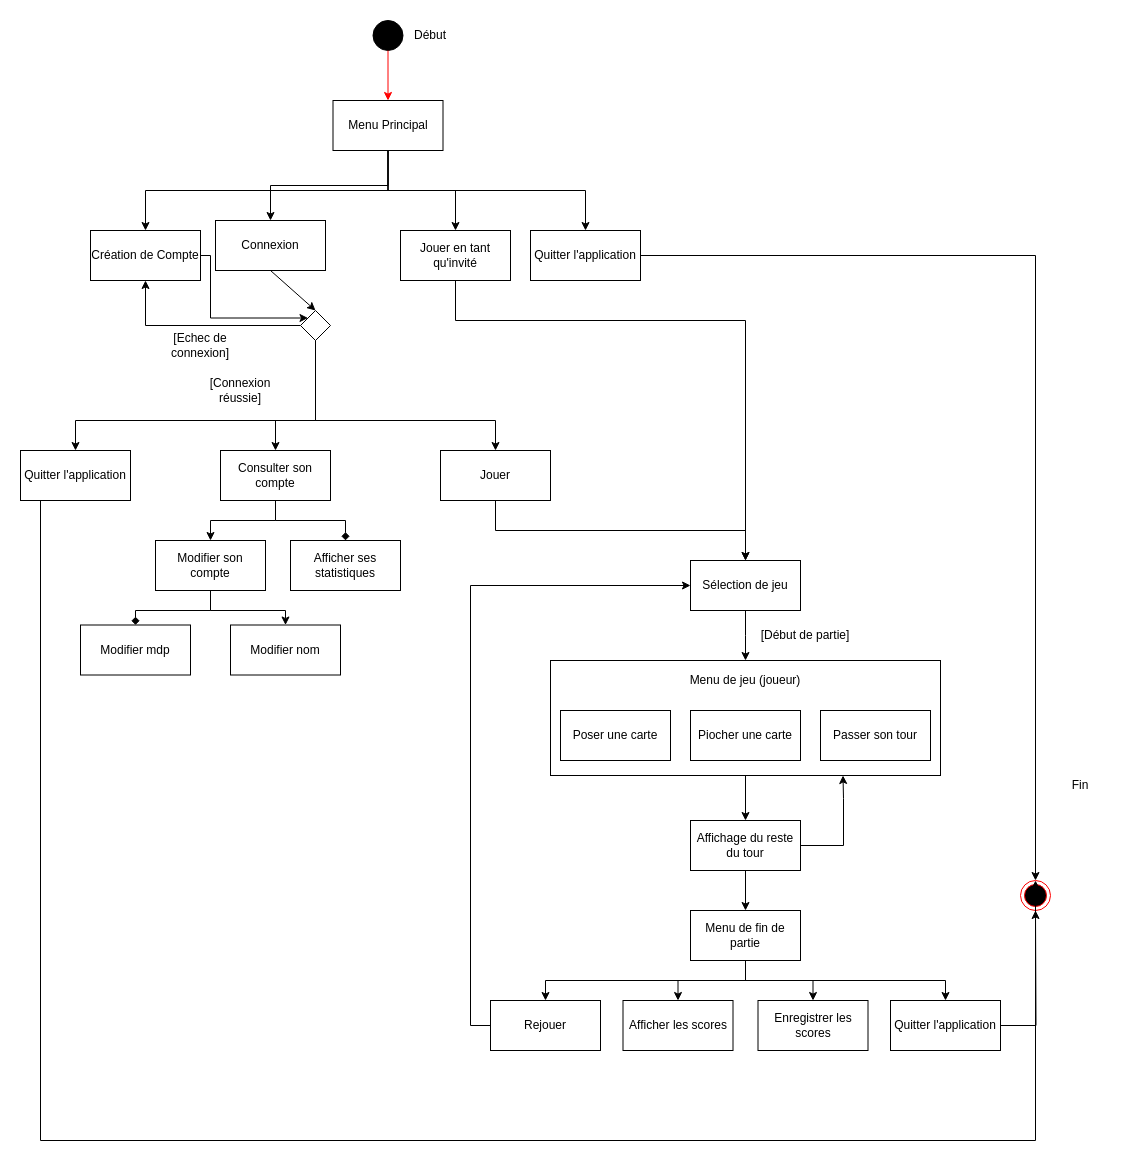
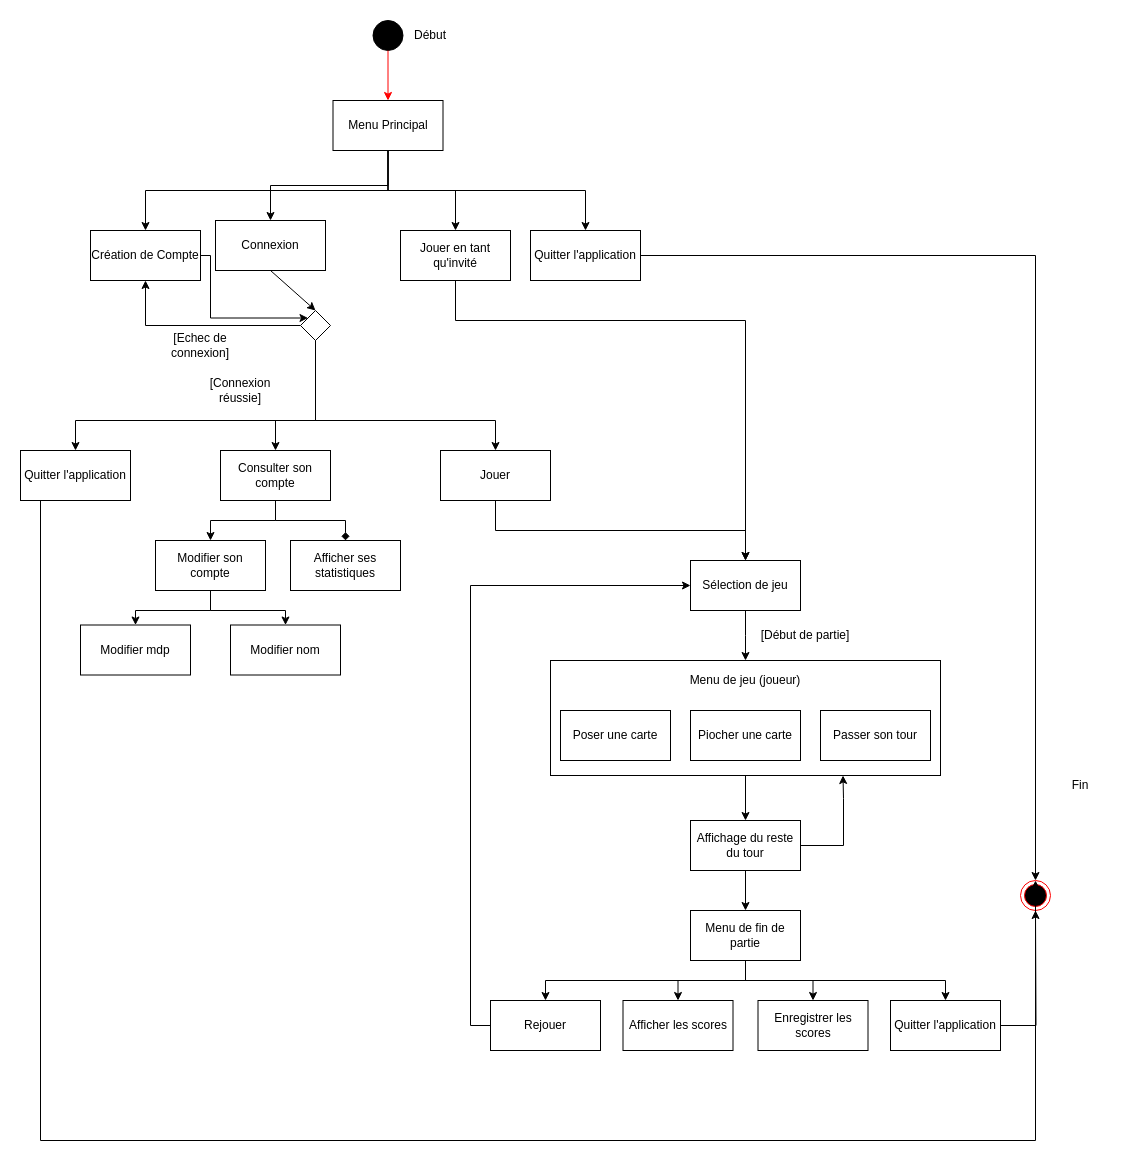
edge "Modifier son compte" -> "Modifier mdp": arrowhead diamond -> classic
